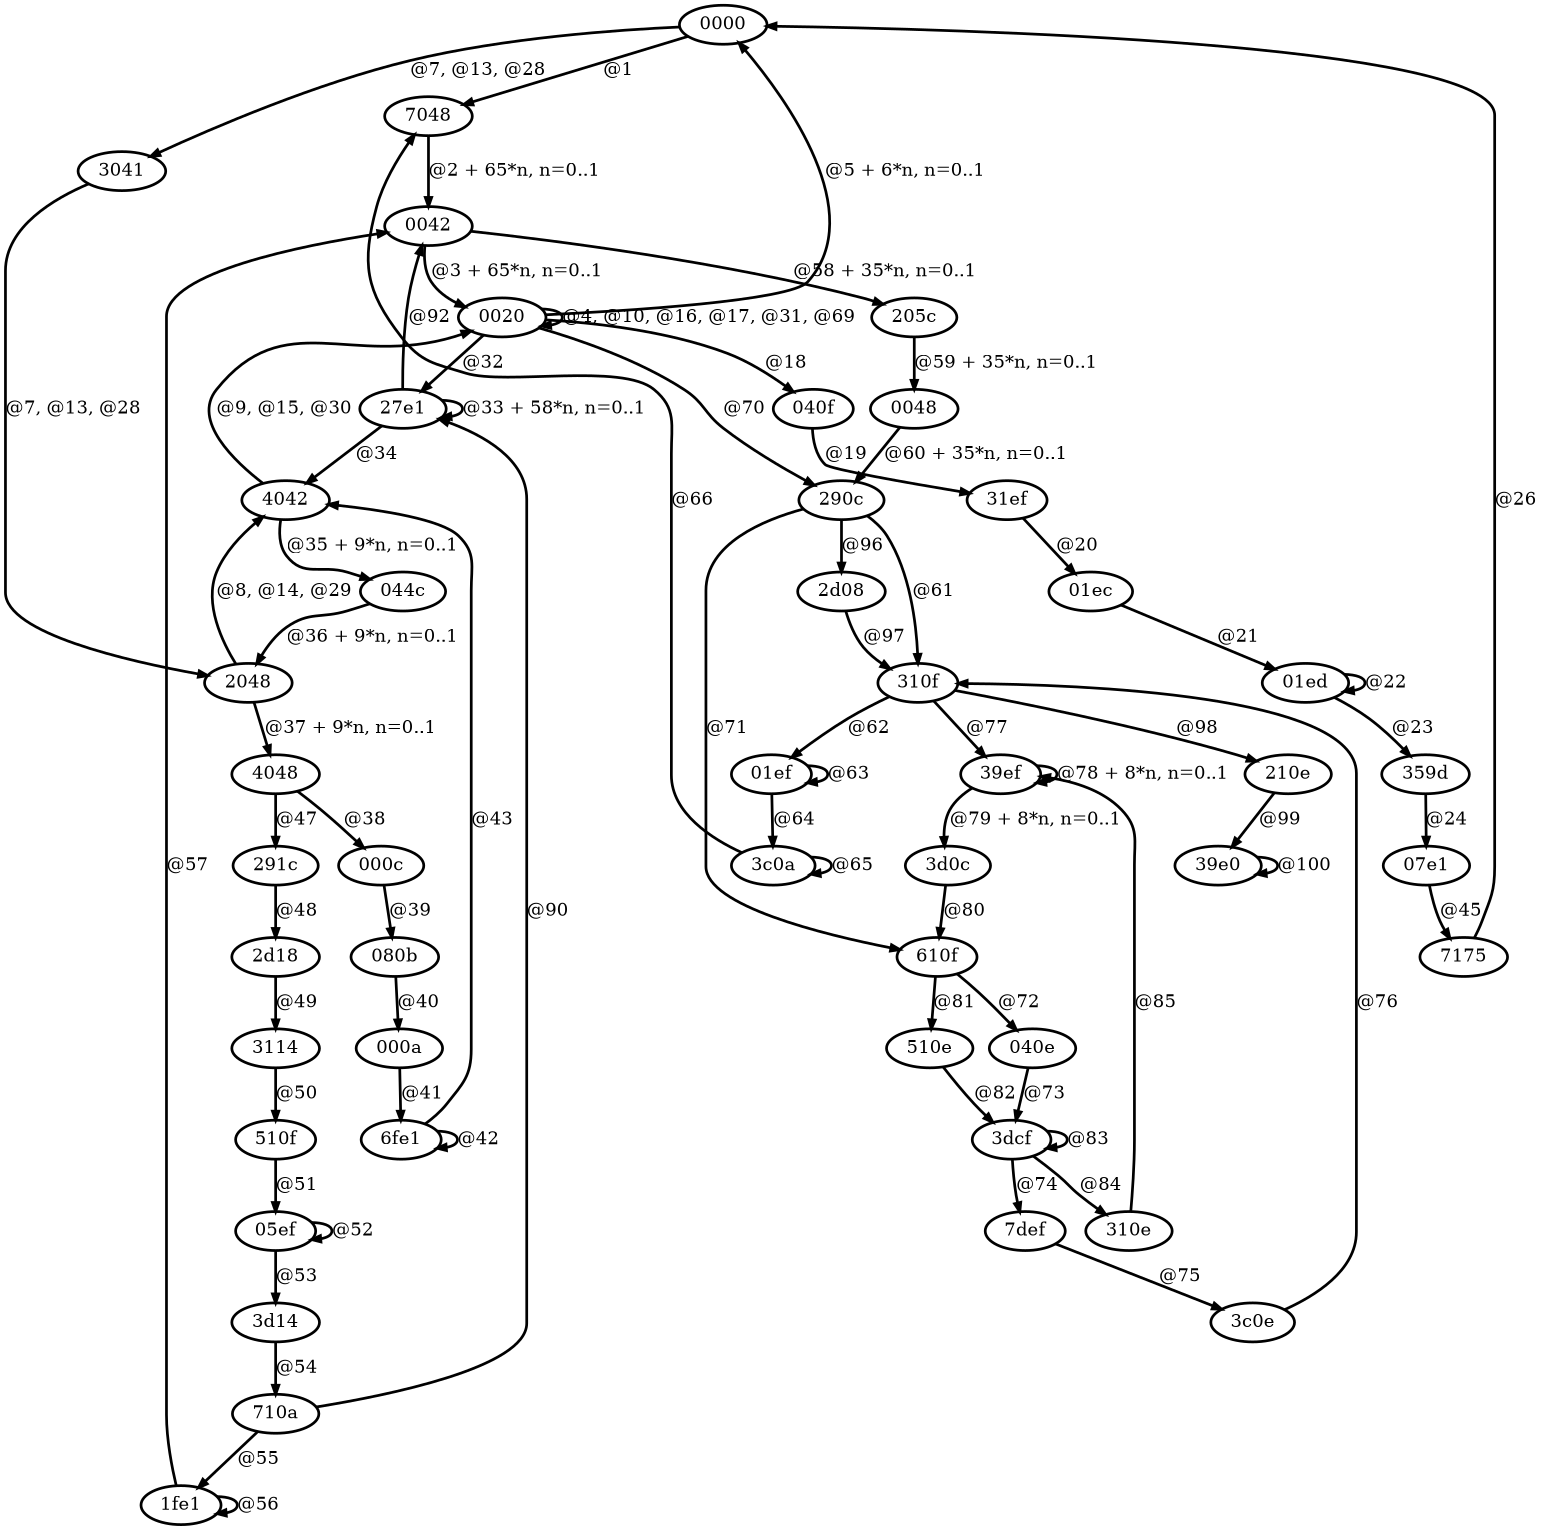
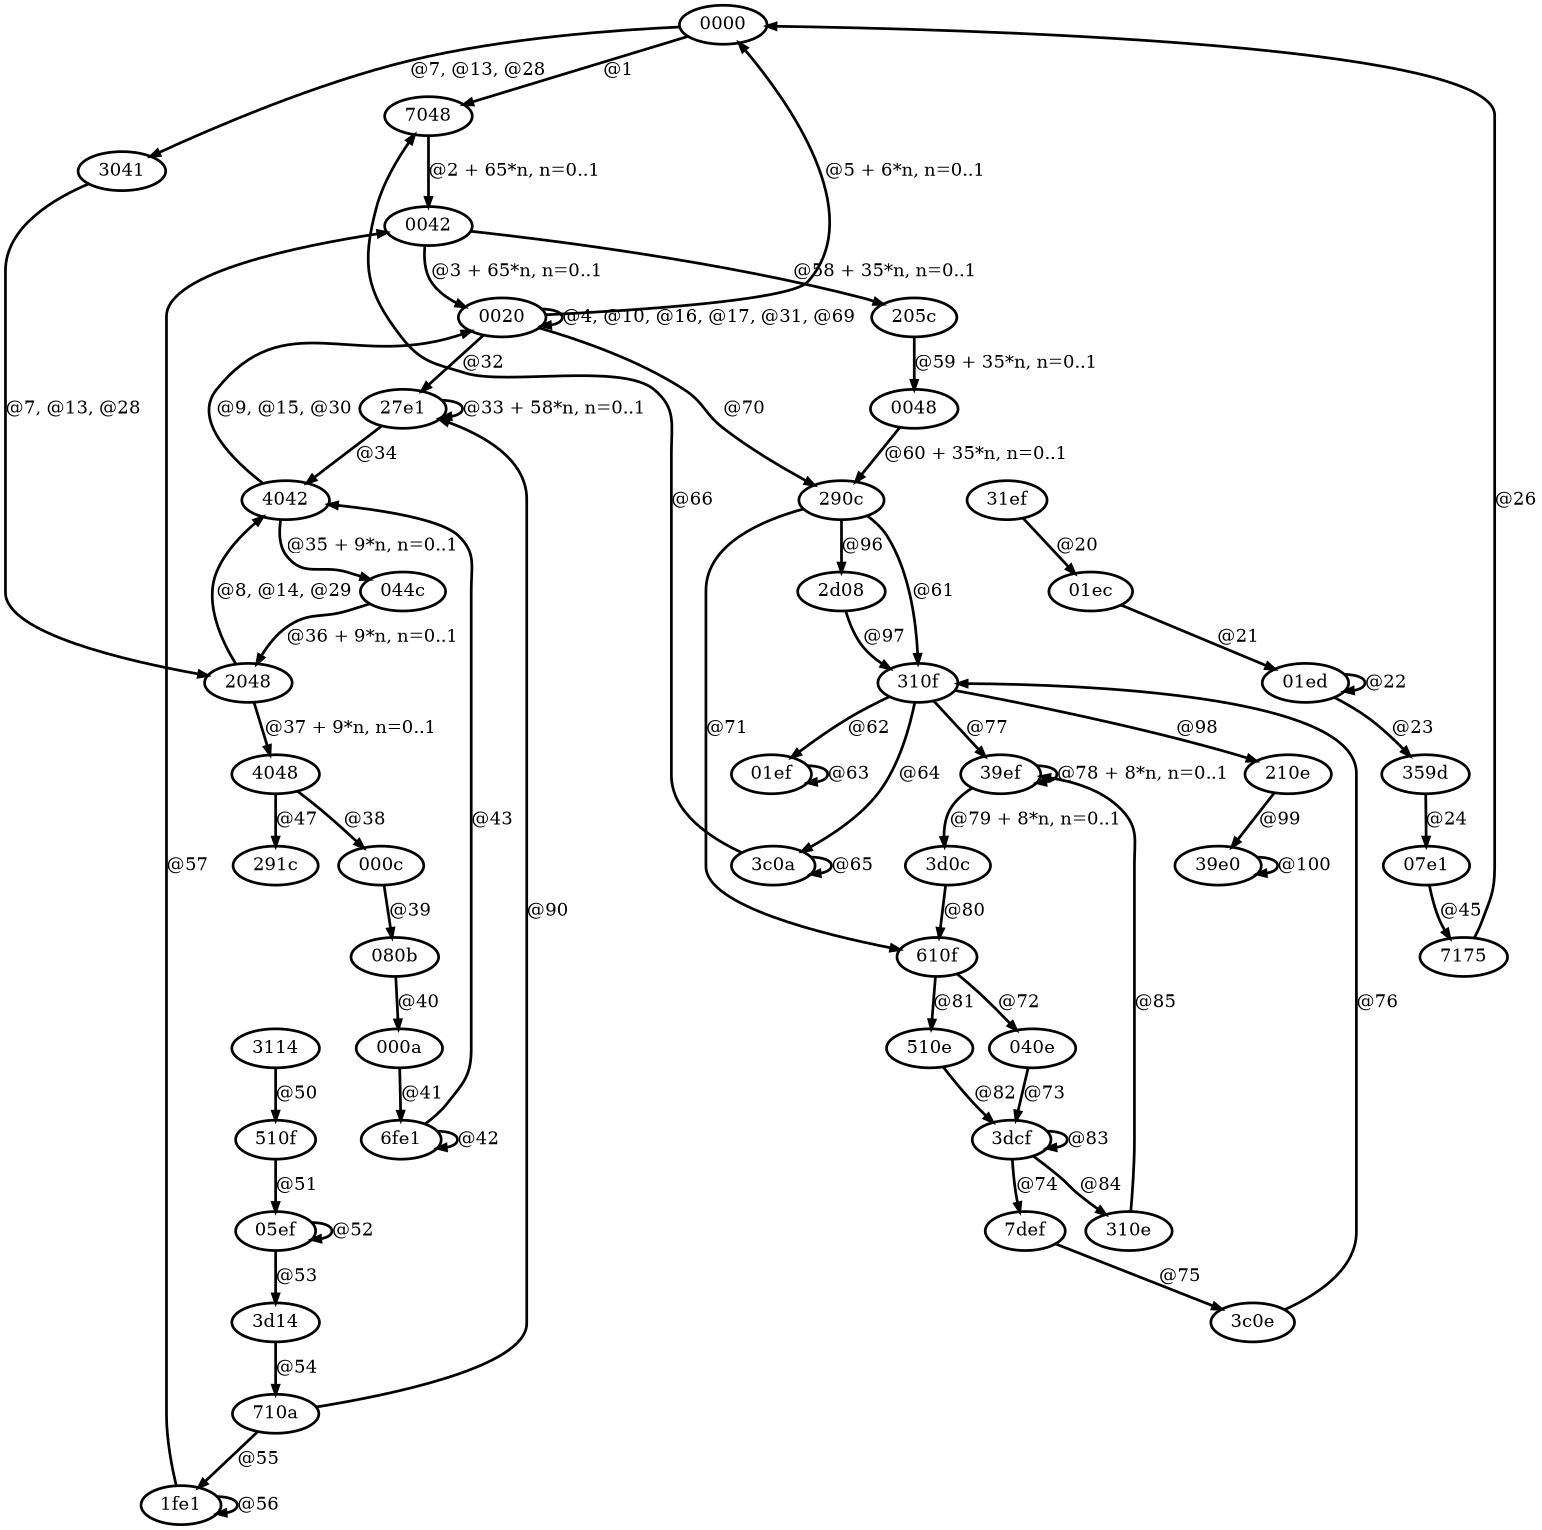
edge "27e1" -> "0042": removed, label "@92"
node "040f": removed
edge "01ef" -> "3c0a": now "310f" -> "3c0a"
node "2d18": removed
